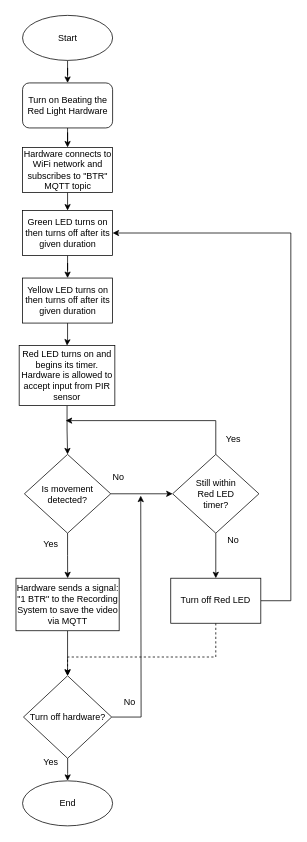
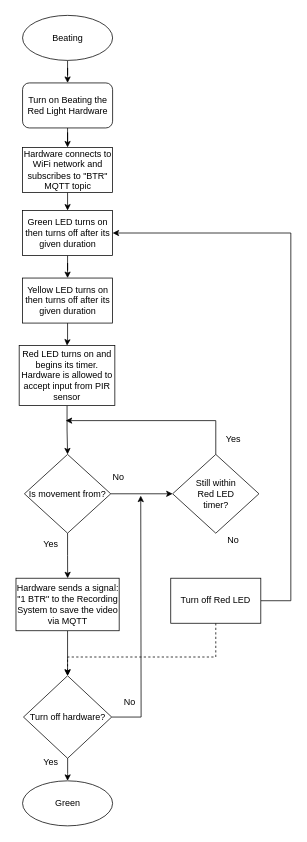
node "Start": label "Start" -> "Beating"
node "Is movement detected?": label "Is movement detected?" -> "Is movement from?"
edge "Still within Red LED timer?" -> "Turn off Red LED": removed
node "End": label "End" -> "Green"
